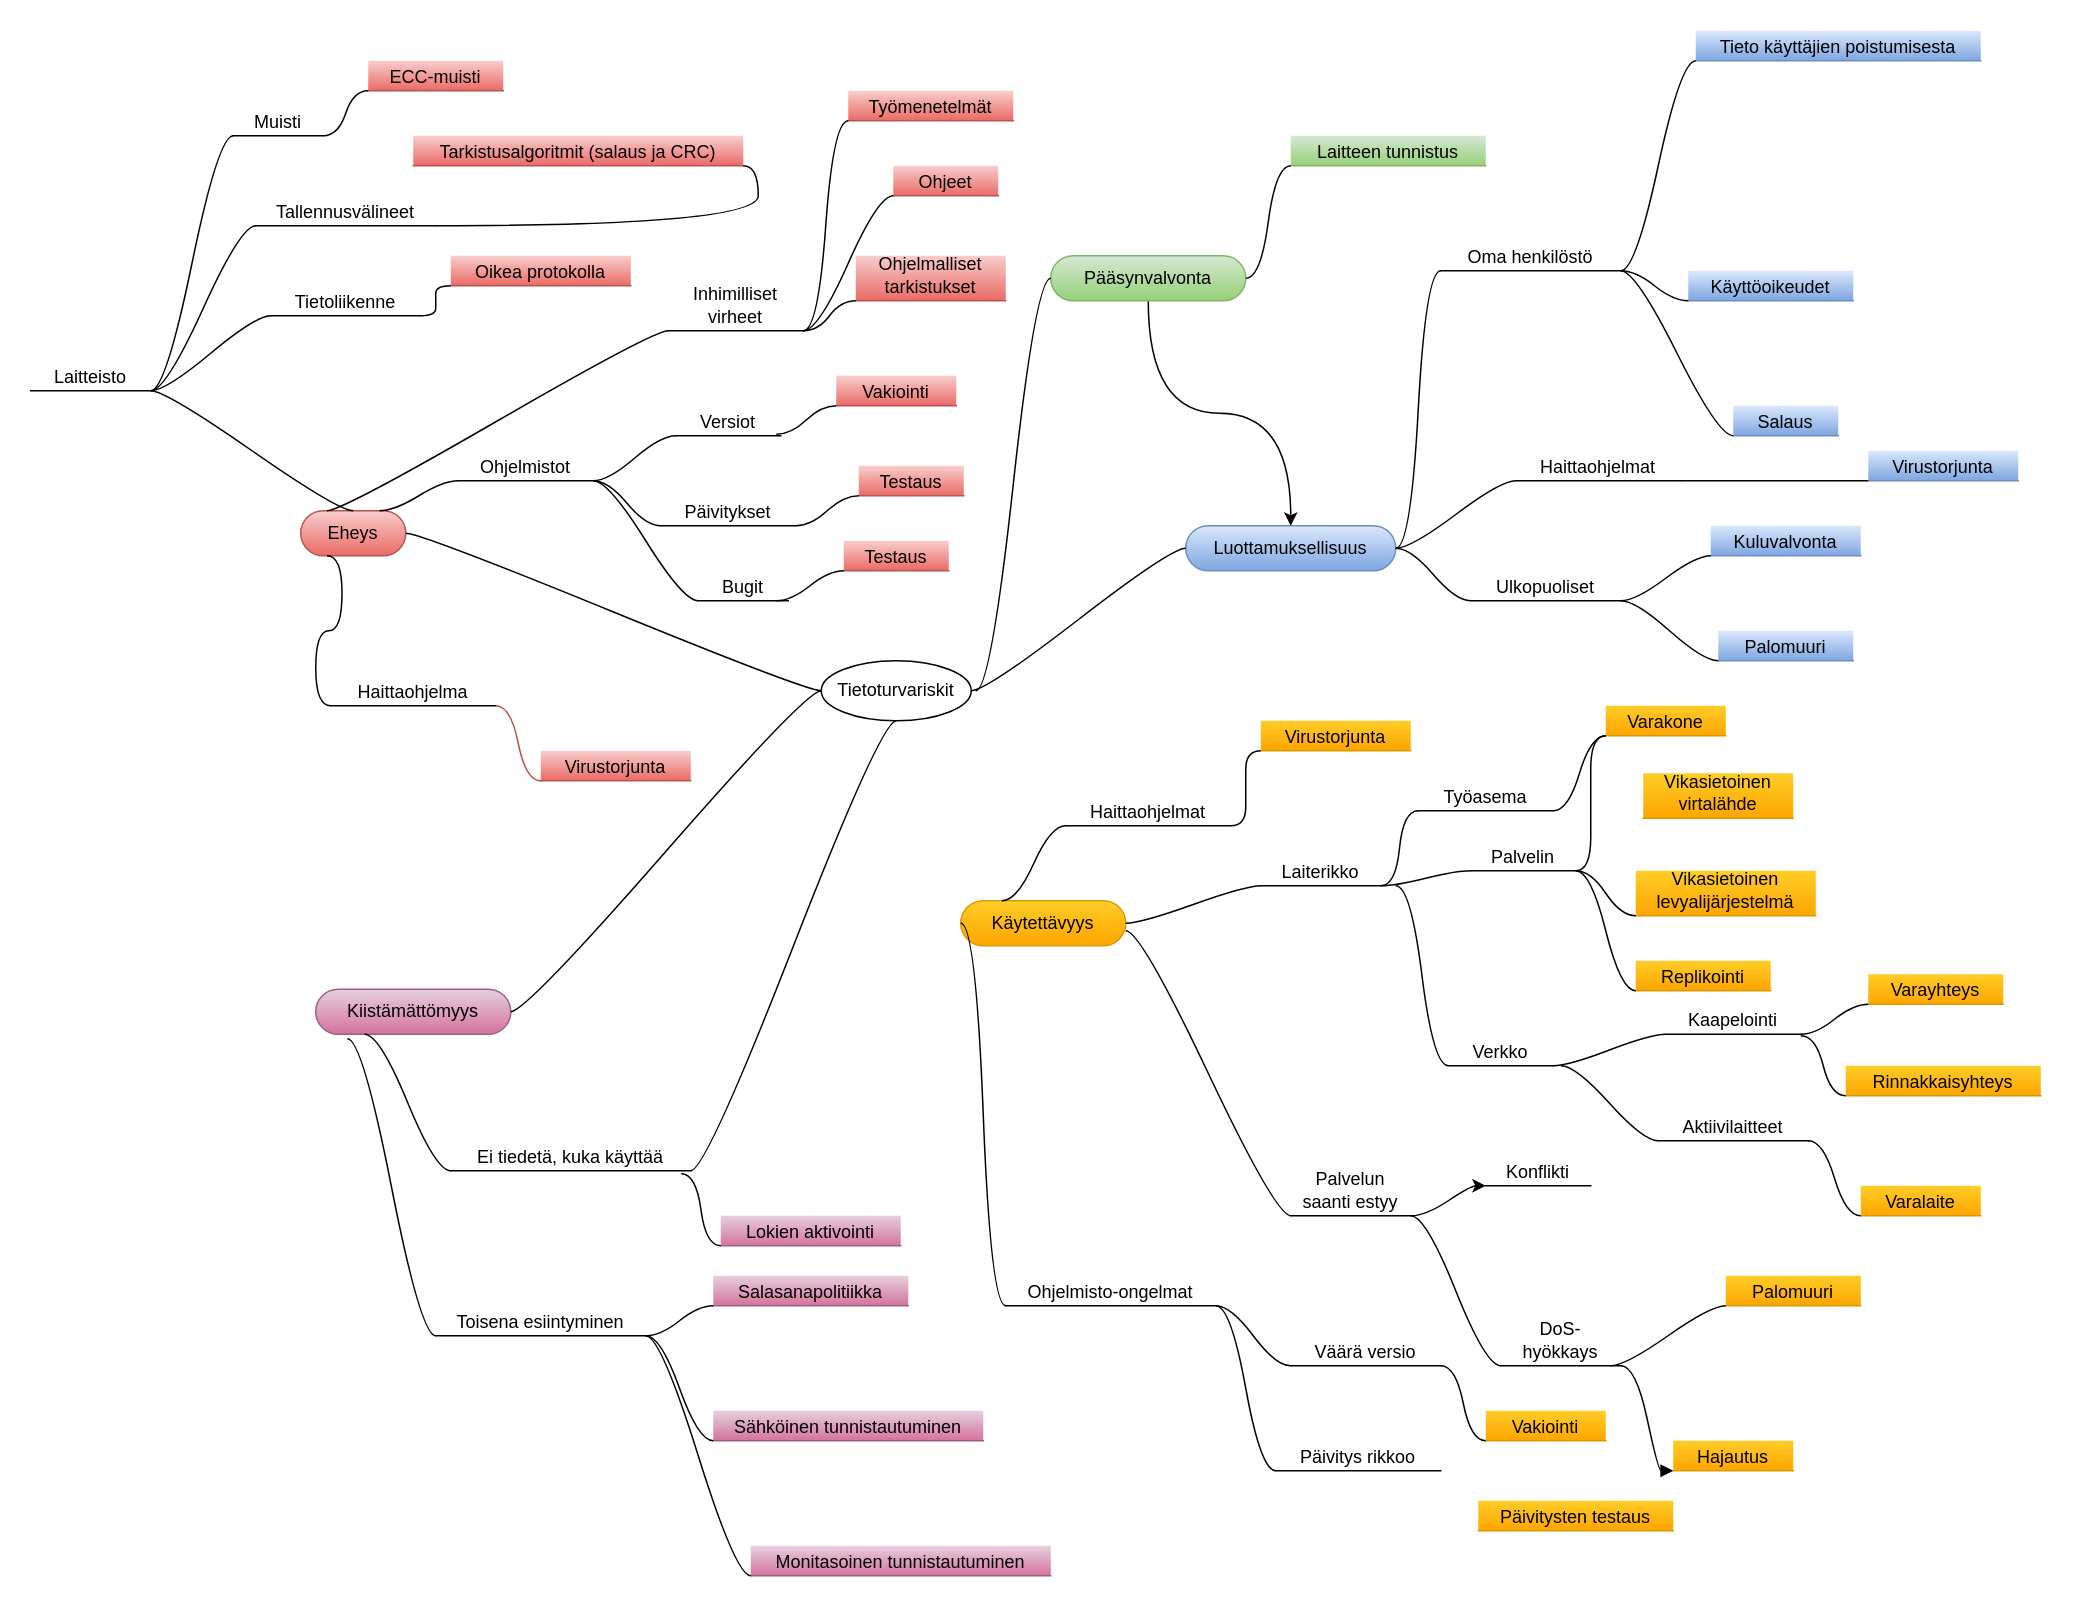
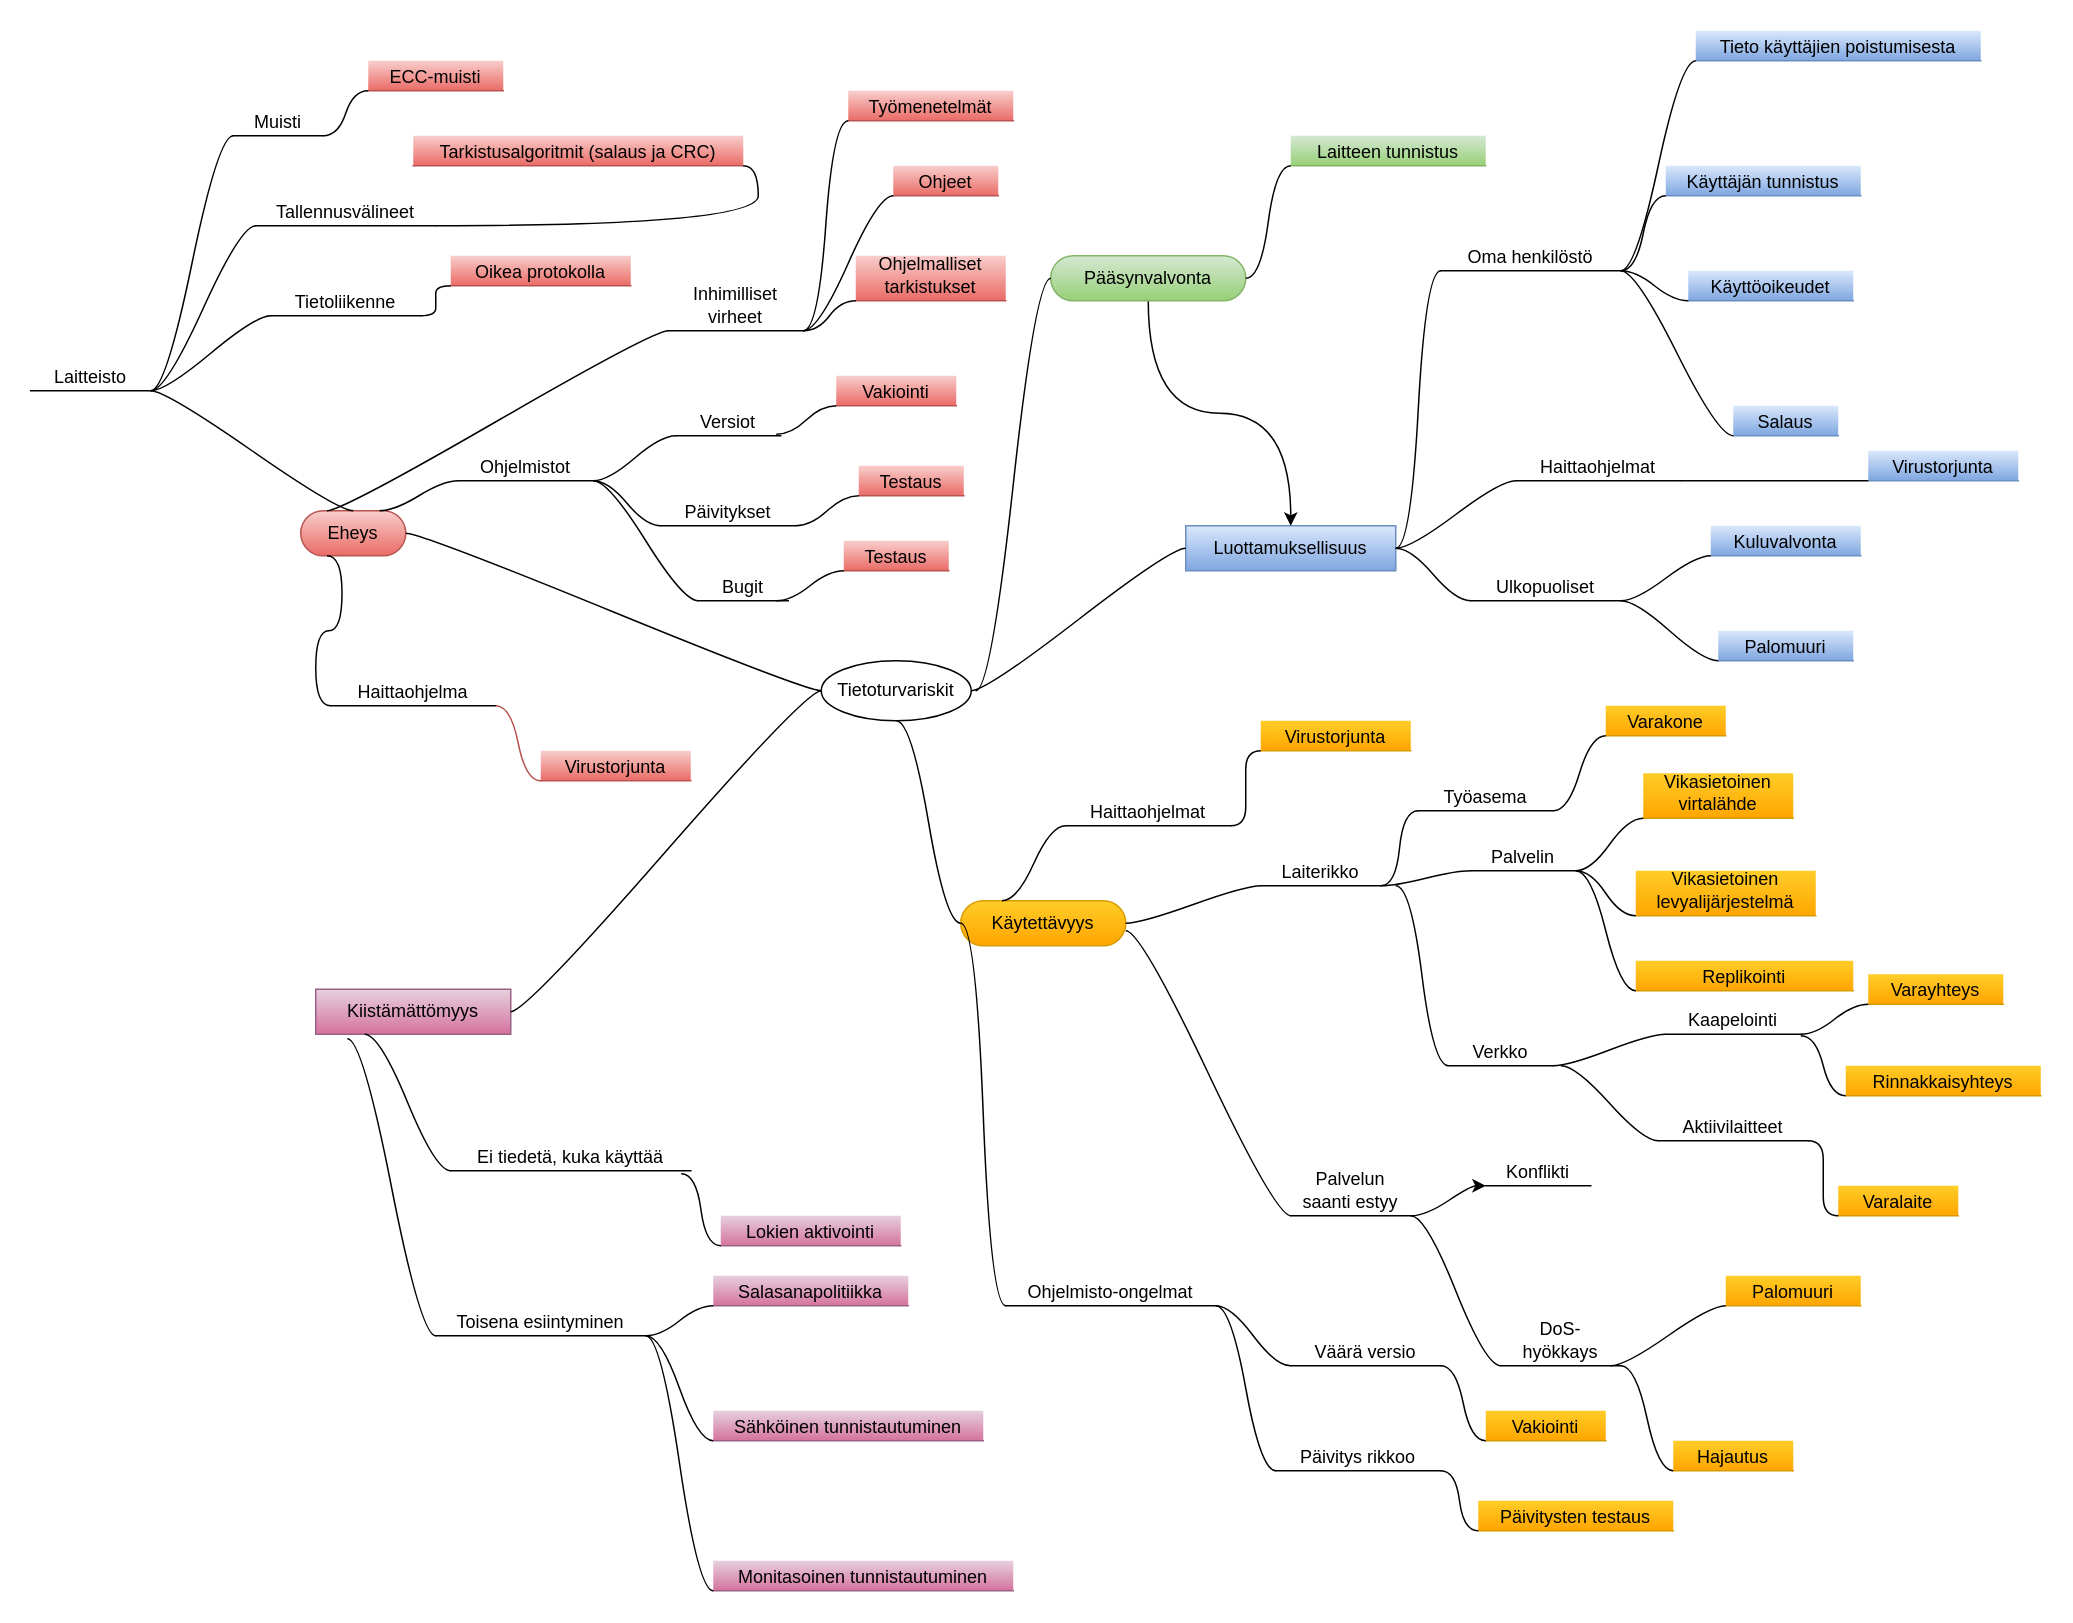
node "Käyttäjän tunnistus": added
edge "Käyttäjän tunnistus" -- "Oma henkilöstö": added
node "Luottamuksellisuus": shape rounded rectangle -> rectangle
edge "Varakone" -- "Palvelin": now "Vikasietoinen virtalähde" -- "Palvelin"
edge "Tietoturvariskit" -- "Ei tiedetä, kuka käyttää": now "Tietoturvariskit" -- "Käytettävyys"
node "Replikointi": size 135x30 -> 218x30
node "Kiistämättömyys": shape rounded rectangle -> rectangle
node "Varalaite": moved (1921, 1201) -> (1898, 1201)
edge "DoS- hyökkays" -> "Hajautus": arrowhead block -> none
edge "Päivitys rikkoo" -- "Päivitysten testaus": added
node "Monitasoinen tunnistautuminen": moved (901, 1561) -> (863, 1576)
